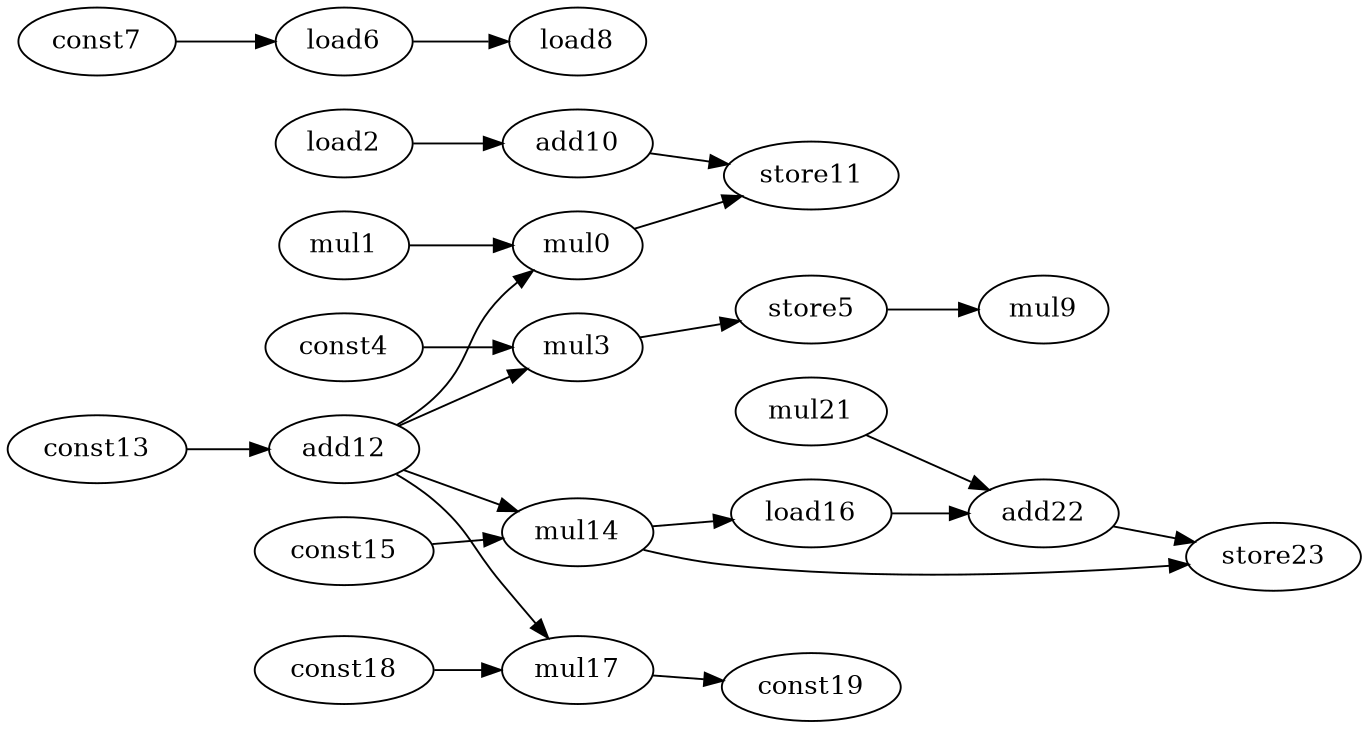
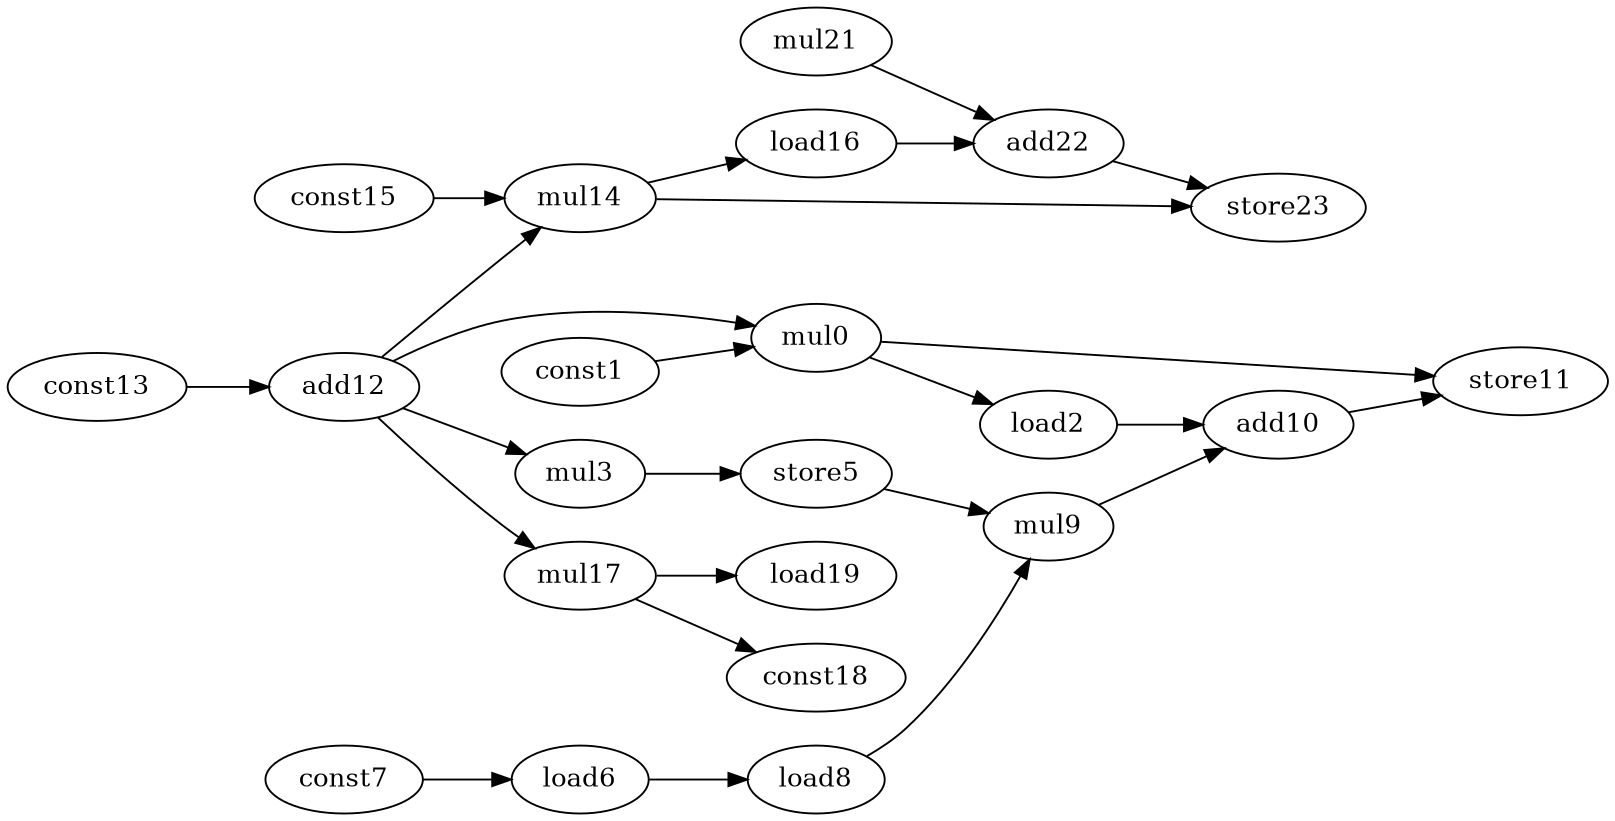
node "mul1": label "mul1" -> "const1"
node "const4": removed
edge "mul0" -> "load2": added
edge "mul9" -> "add10": added
edge "const18" -> "mul17": reversed
edge "load8" -> "mul9": added
node "const19": label "const19" -> "load19"
